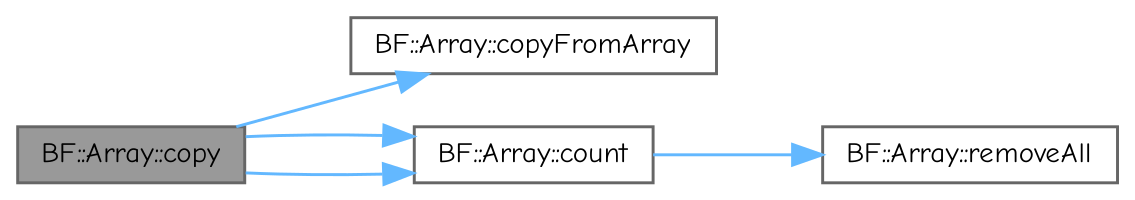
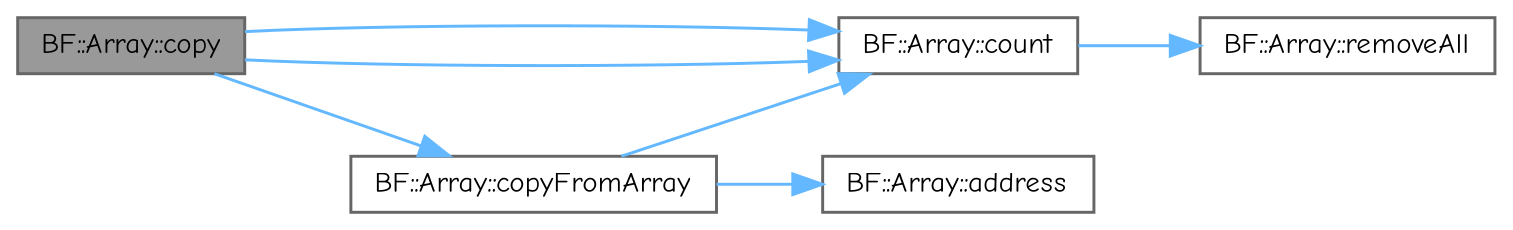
edge "BF::Array::copyFromArray" -> "BF::Array::count": added
node "BF::Array::address": added
